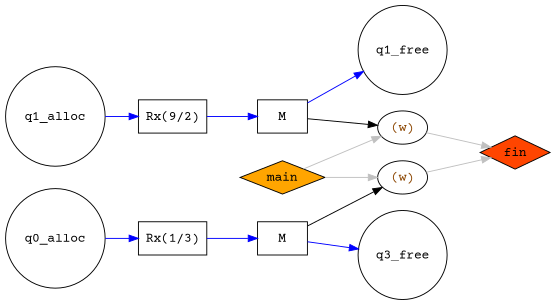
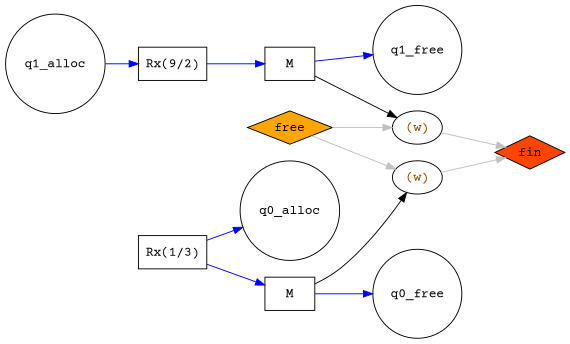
node "main": label "main" -> "free"
edge "q0_alloc" -> "Rx(1/3)": reversed
node "q3_free": label "q3_free" -> "q0_free"
